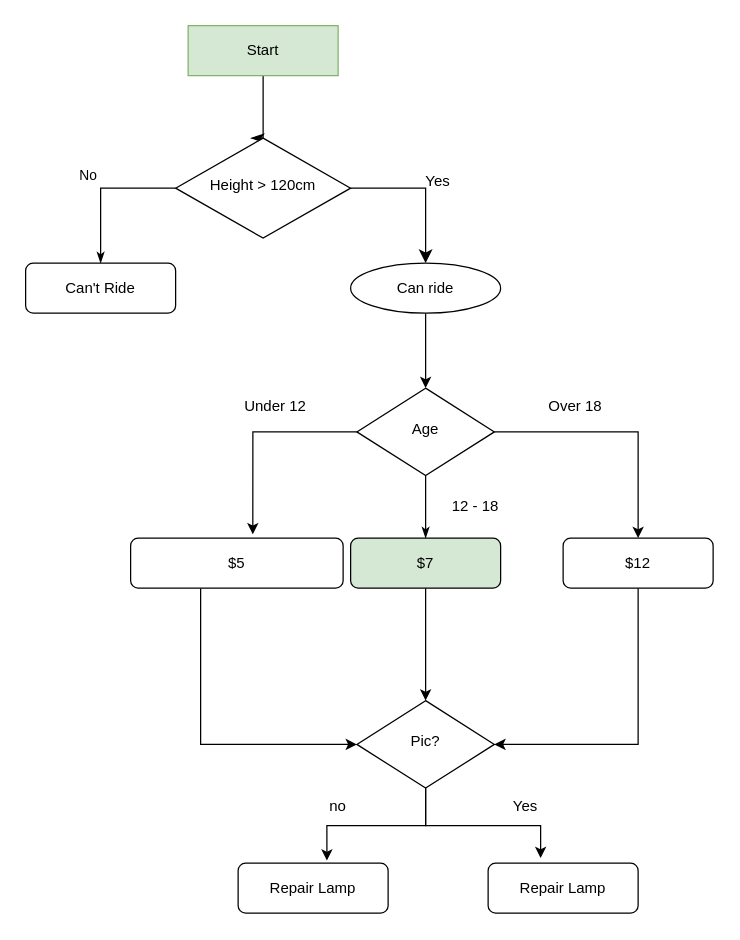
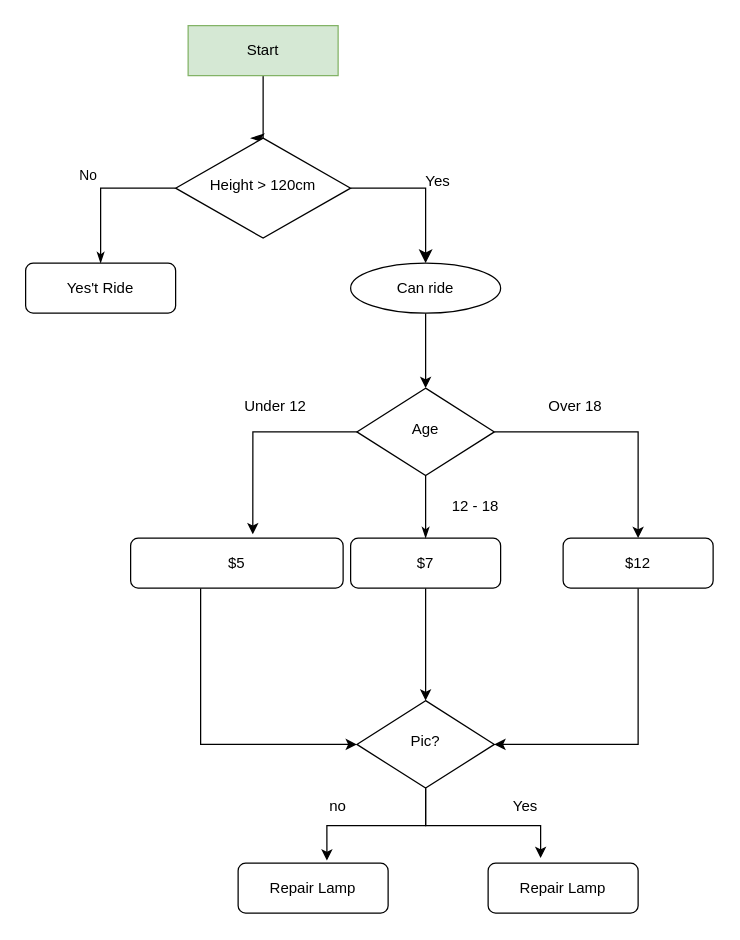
node "Can't Ride": label "Can't Ride" -> "Yes't Ride"
node "$7": fillcolor #d5e8d4 -> #ffffff
